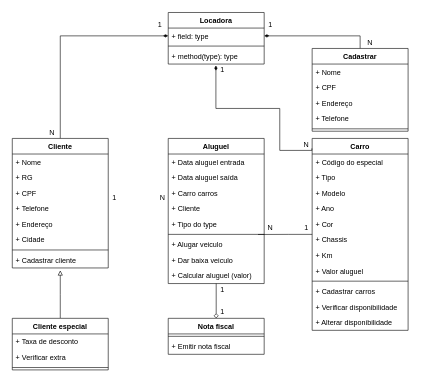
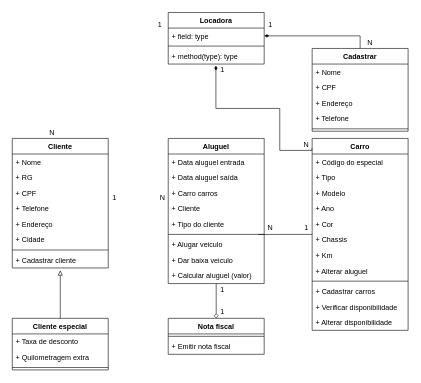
edge "Cliente" -> "+ field: type": removed
node "+ Tipo do type": label "+ Tipo do type" -> "+ Tipo do cliente"
node "+ Valor aluguel": label "+ Valor aluguel" -> "+ Alterar aluguel"
node "+ Verificar extra": label "+ Verificar extra" -> "+ Quilometragem extra"
